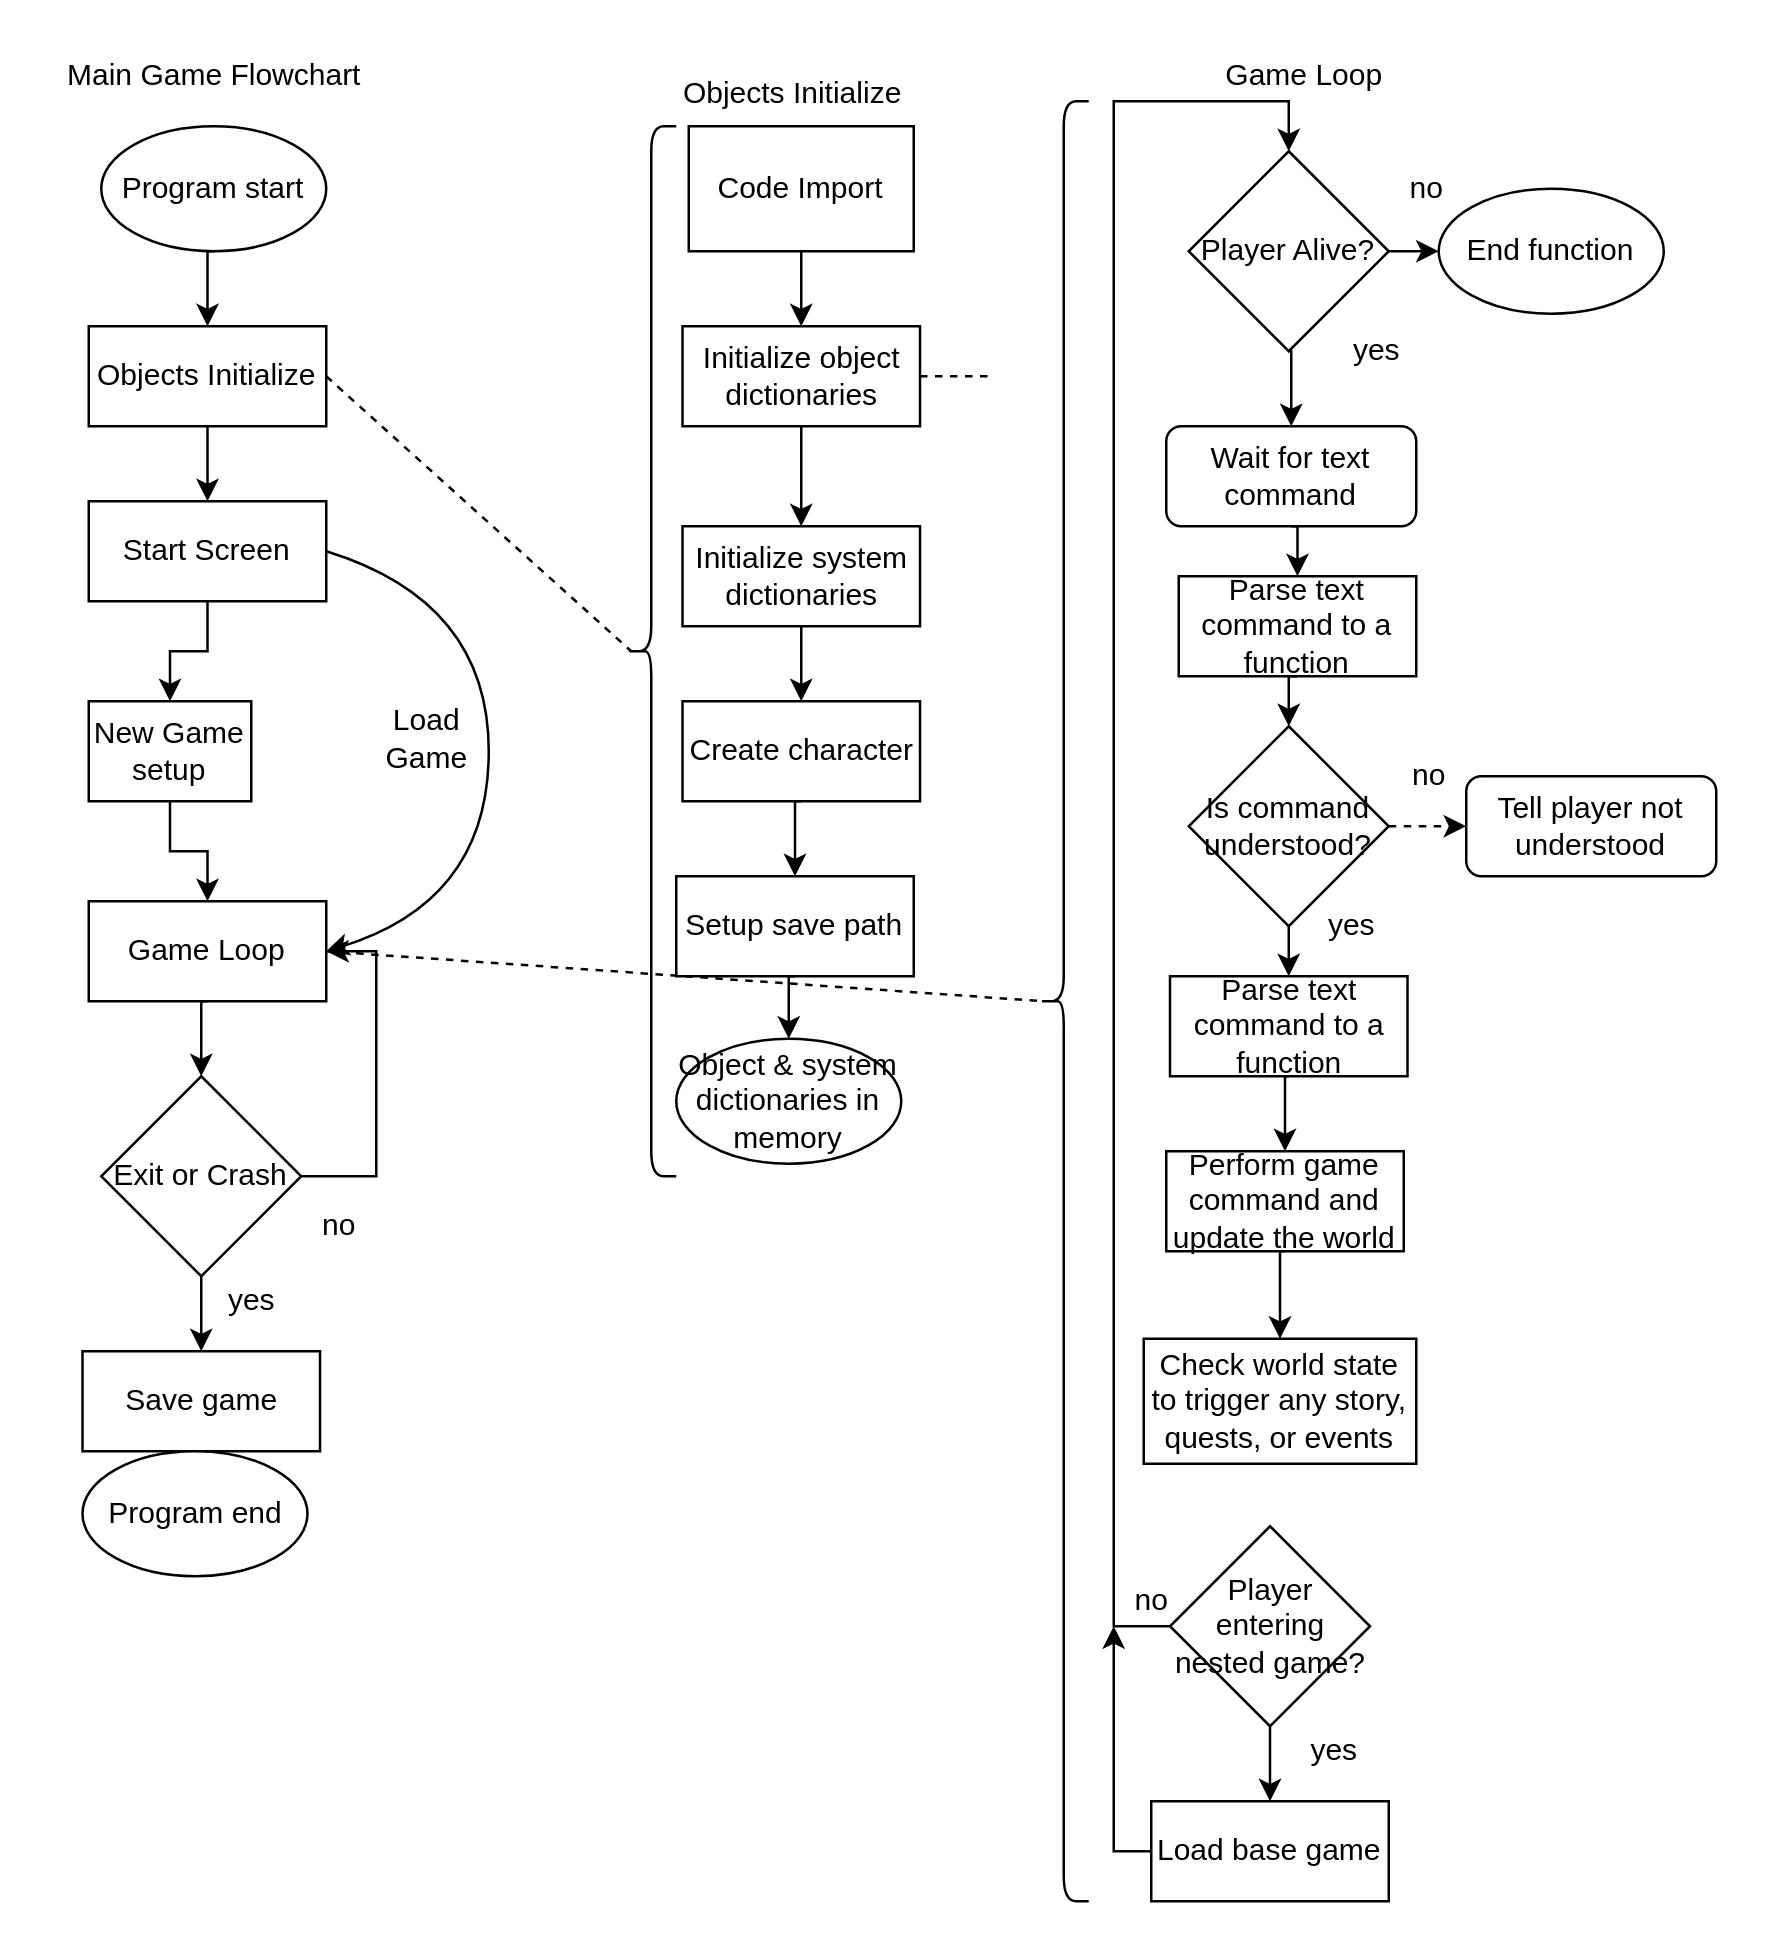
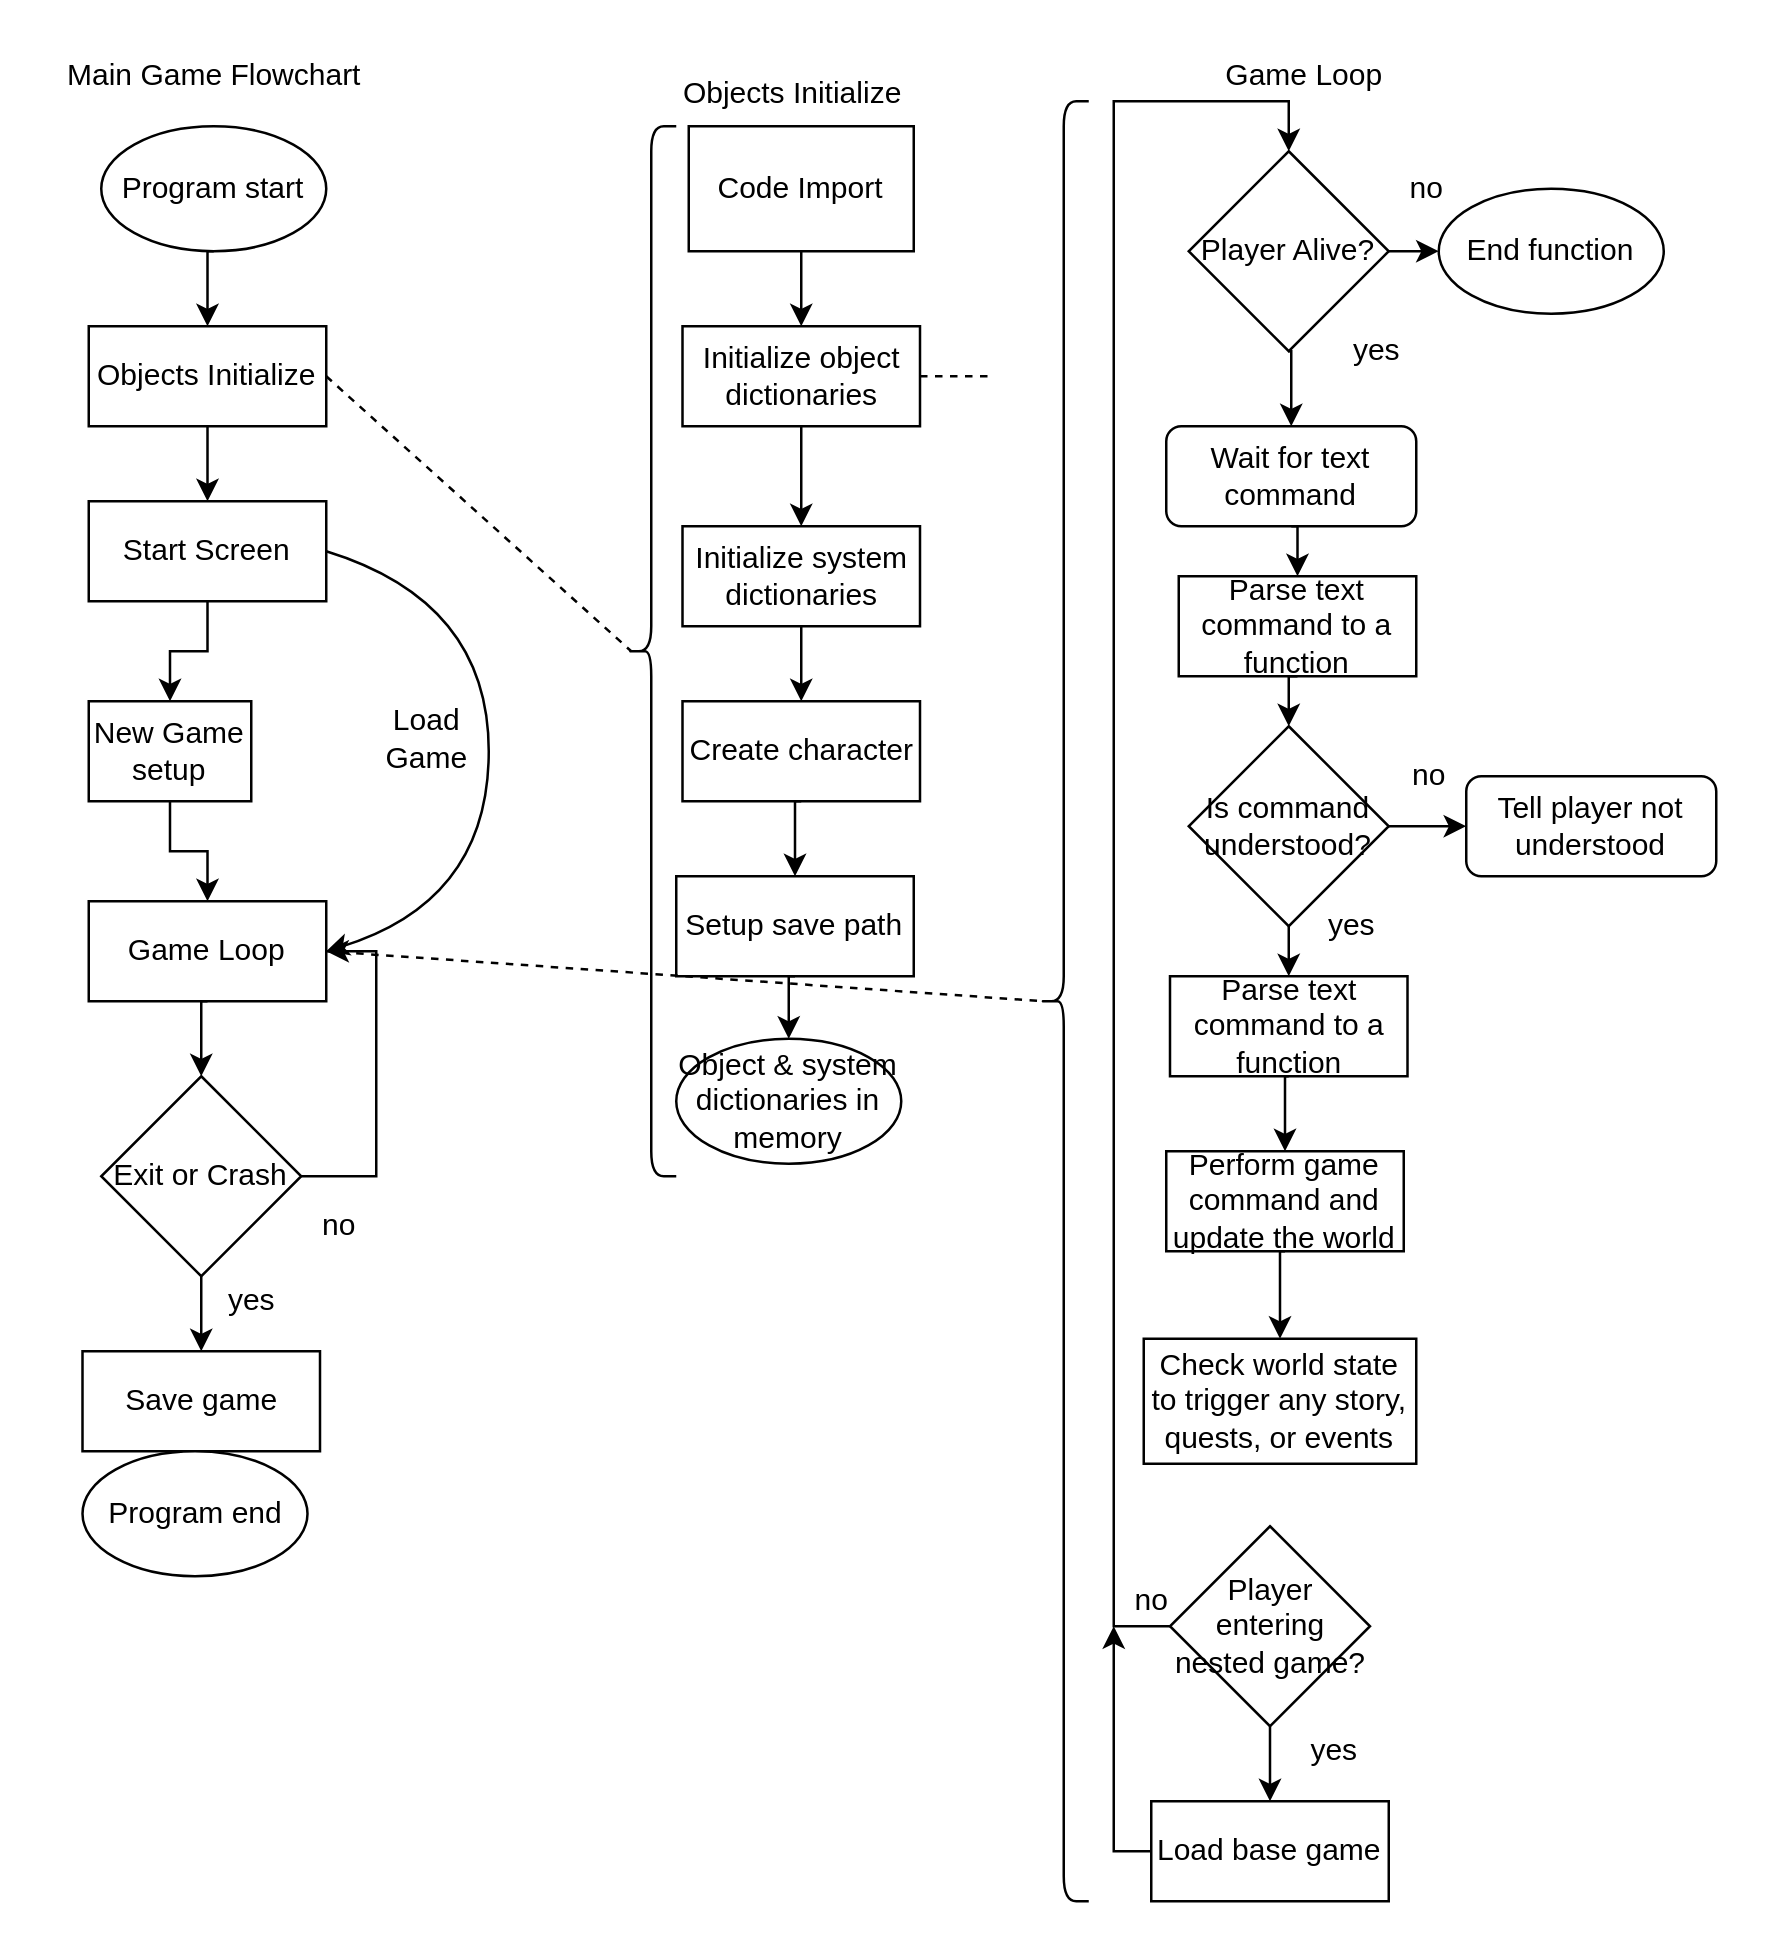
edge "Is command understood?" -> "Tell player not understood": style dashed -> solid
